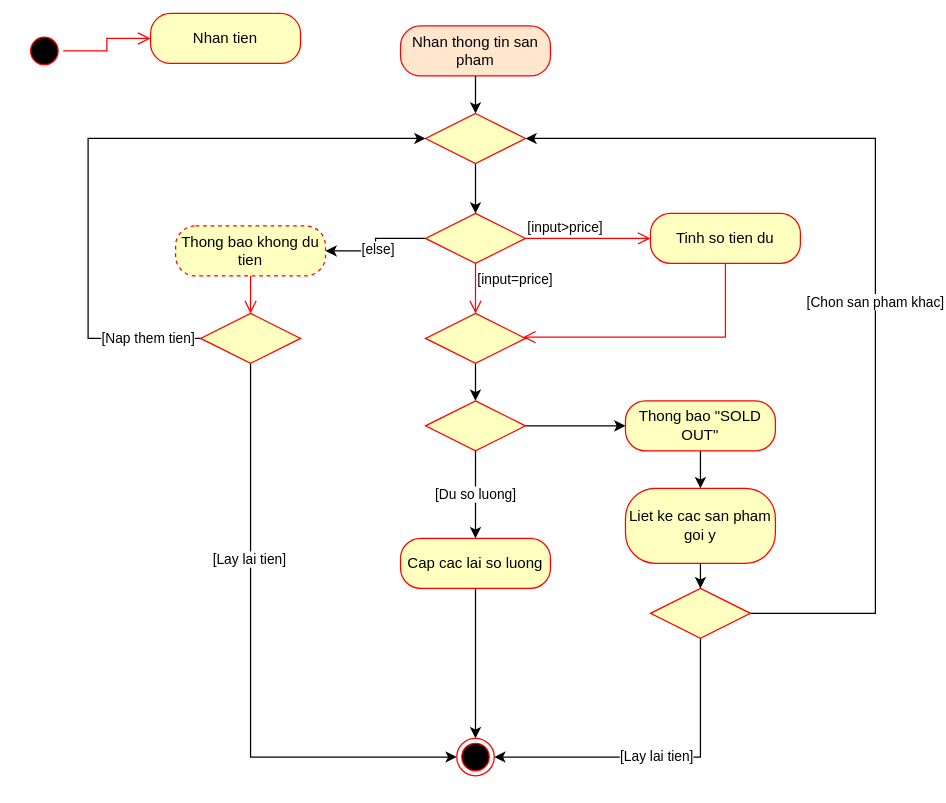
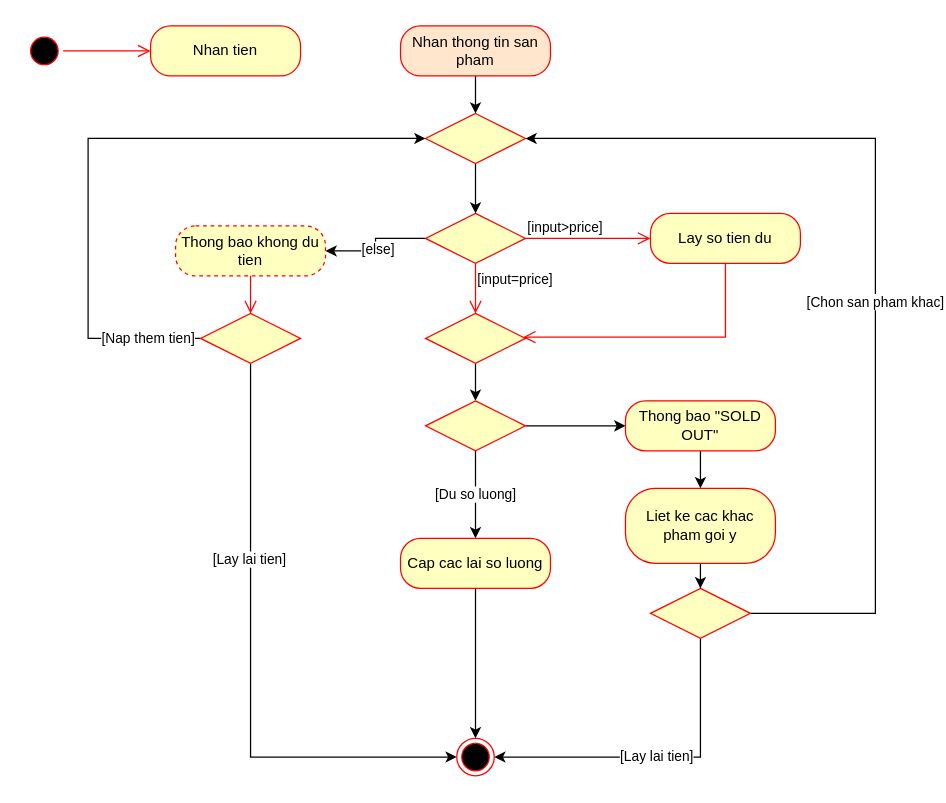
node "Nhan tien": moved (226, 38) -> (226, 51)
node "Tinh so tien du": label "Tinh so tien du" -> "Lay so tien du"
node "Liet ke cac san pham goi y": label "Liet ke cac san pham goi y" -> "Liet ke cac khac pham goi y"
